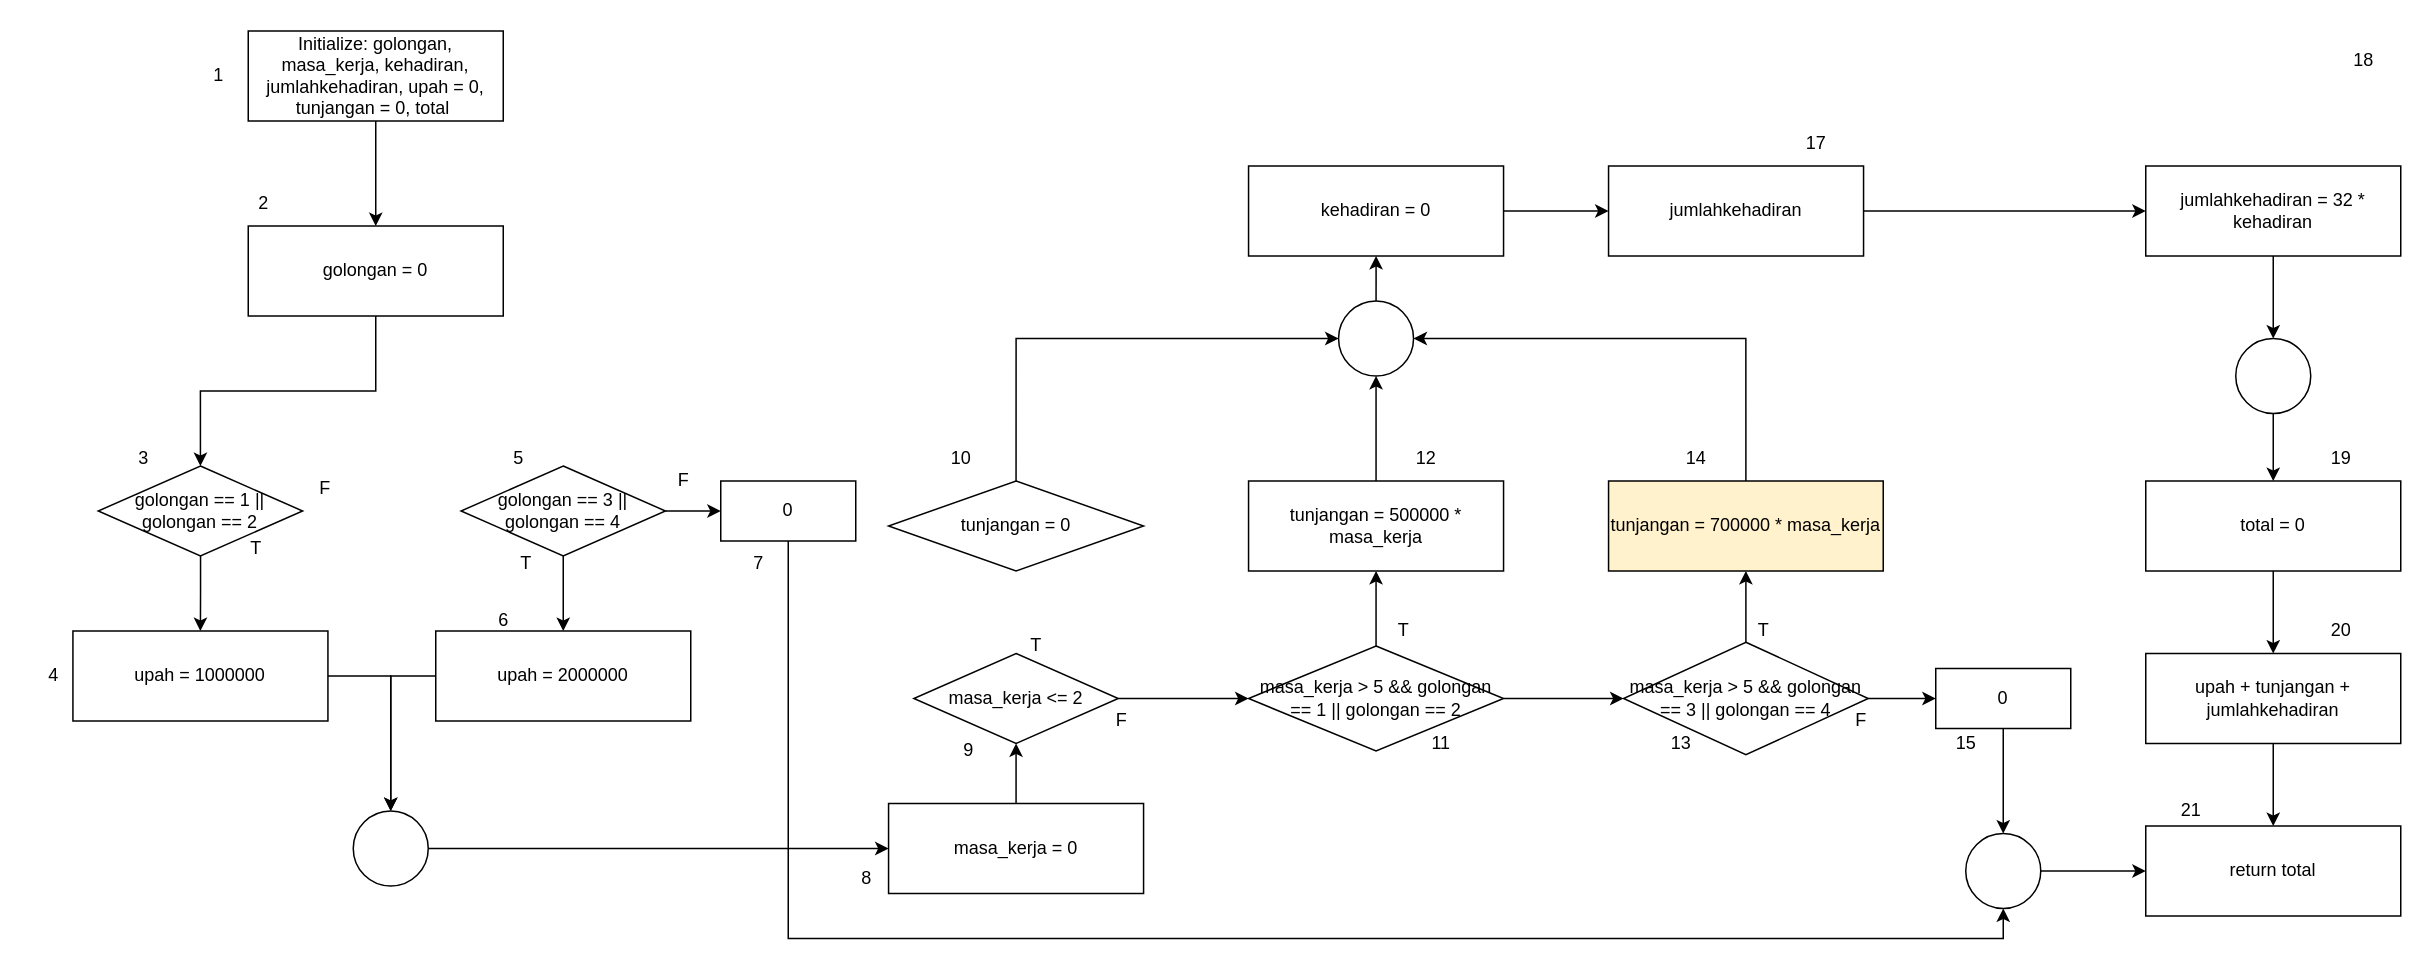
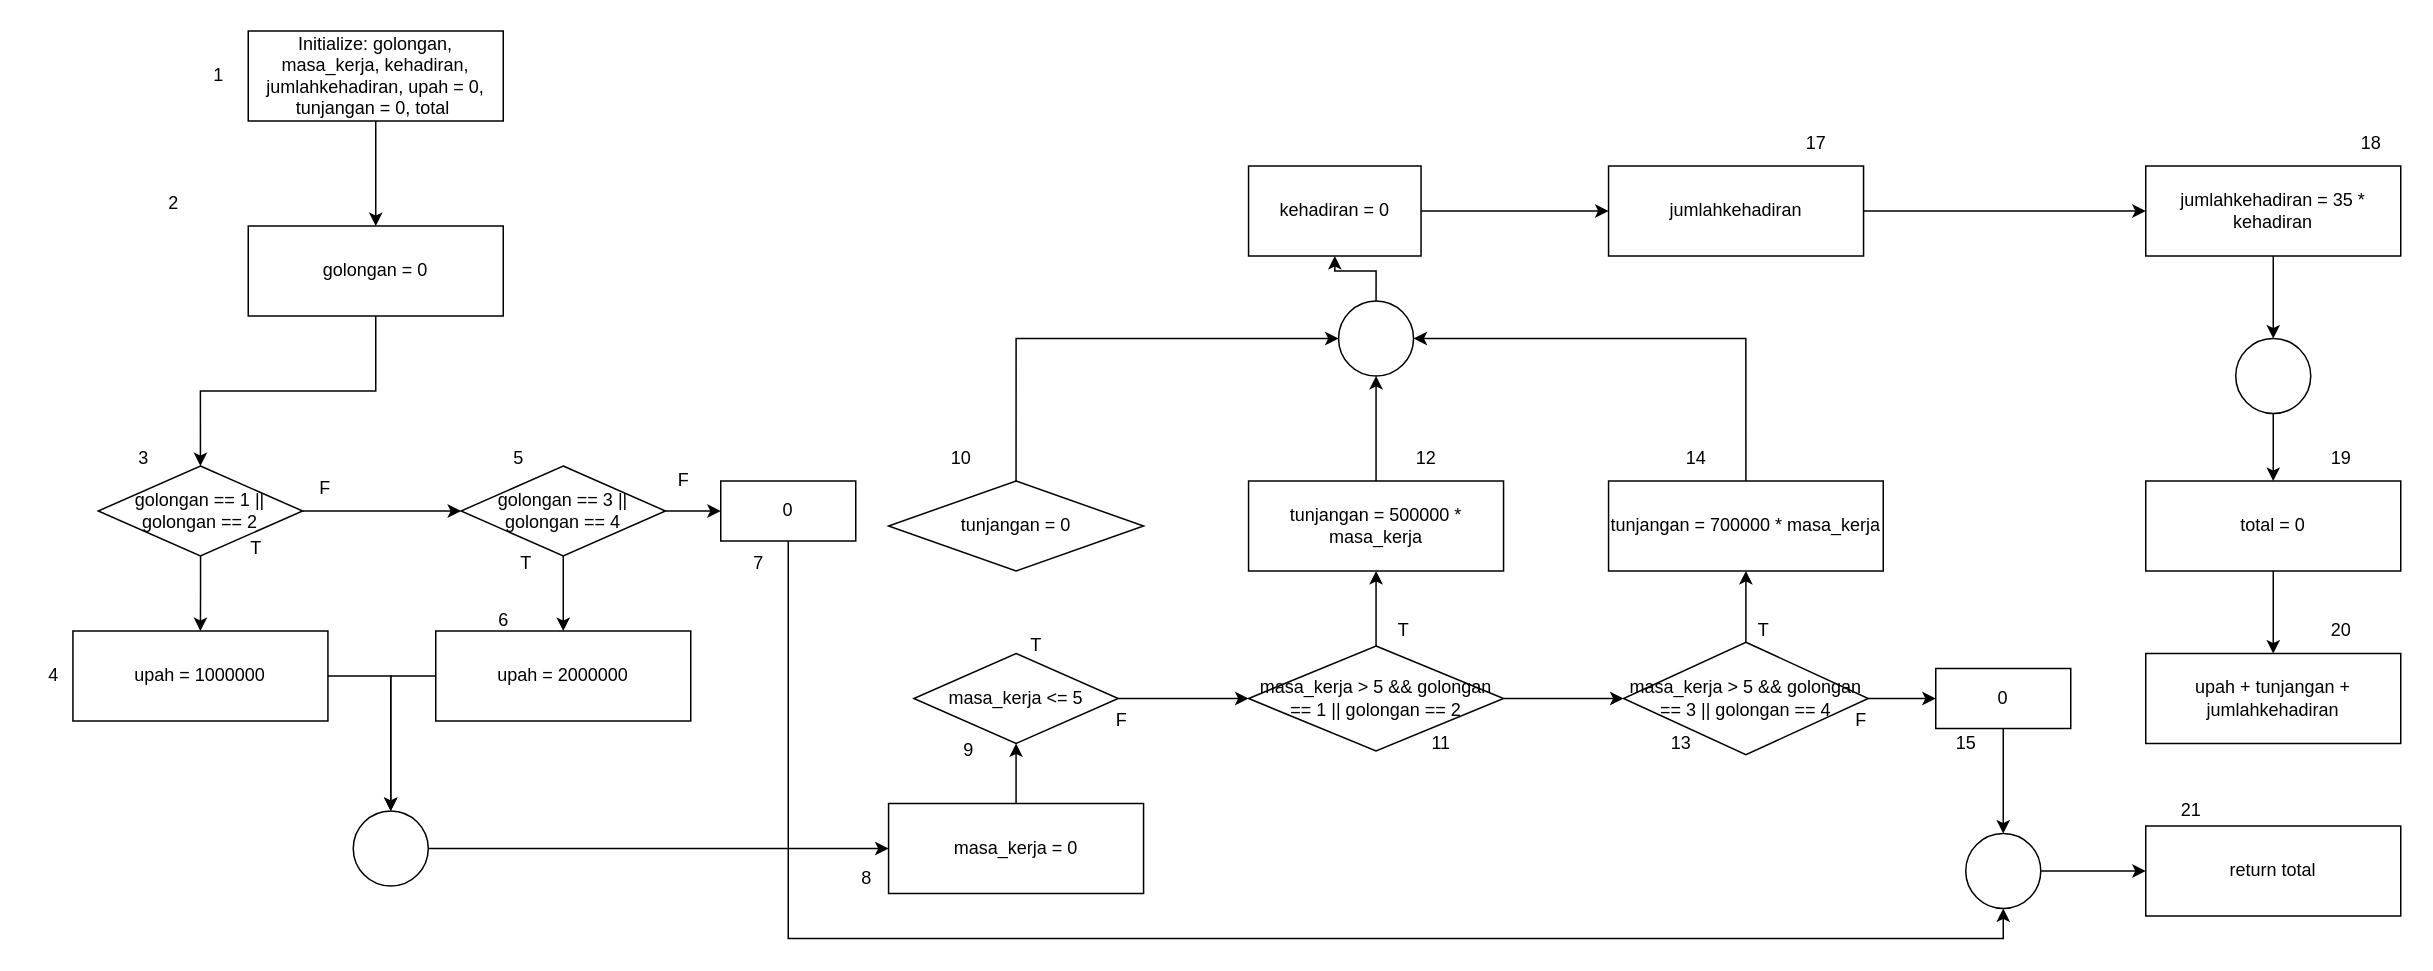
node "18": moved (2363, 61) -> (2371, 143)
node "2": moved (263, 203) -> (173, 203)
node "kehadiran = 0": size 255x90 -> 173x90
node "jumlahkehadiran = 32 * kehadiran": label "jumlahkehadiran = 32 * kehadiran" -> "jumlahkehadiran = 35 * kehadiran"
edge "golongan == 1 || golongan == 2" -> "golongan == 3 || golongan == 4": added
node "tunjangan = 700000 * masa_kerja": fillcolor #fff2cc -> #ffffff
node "masa_kerja <= 2": label "masa_kerja <= 2" -> "masa_kerja <= 5"
edge "upah + tunjangan + jumlahkehadiran" -> "return total": removed
